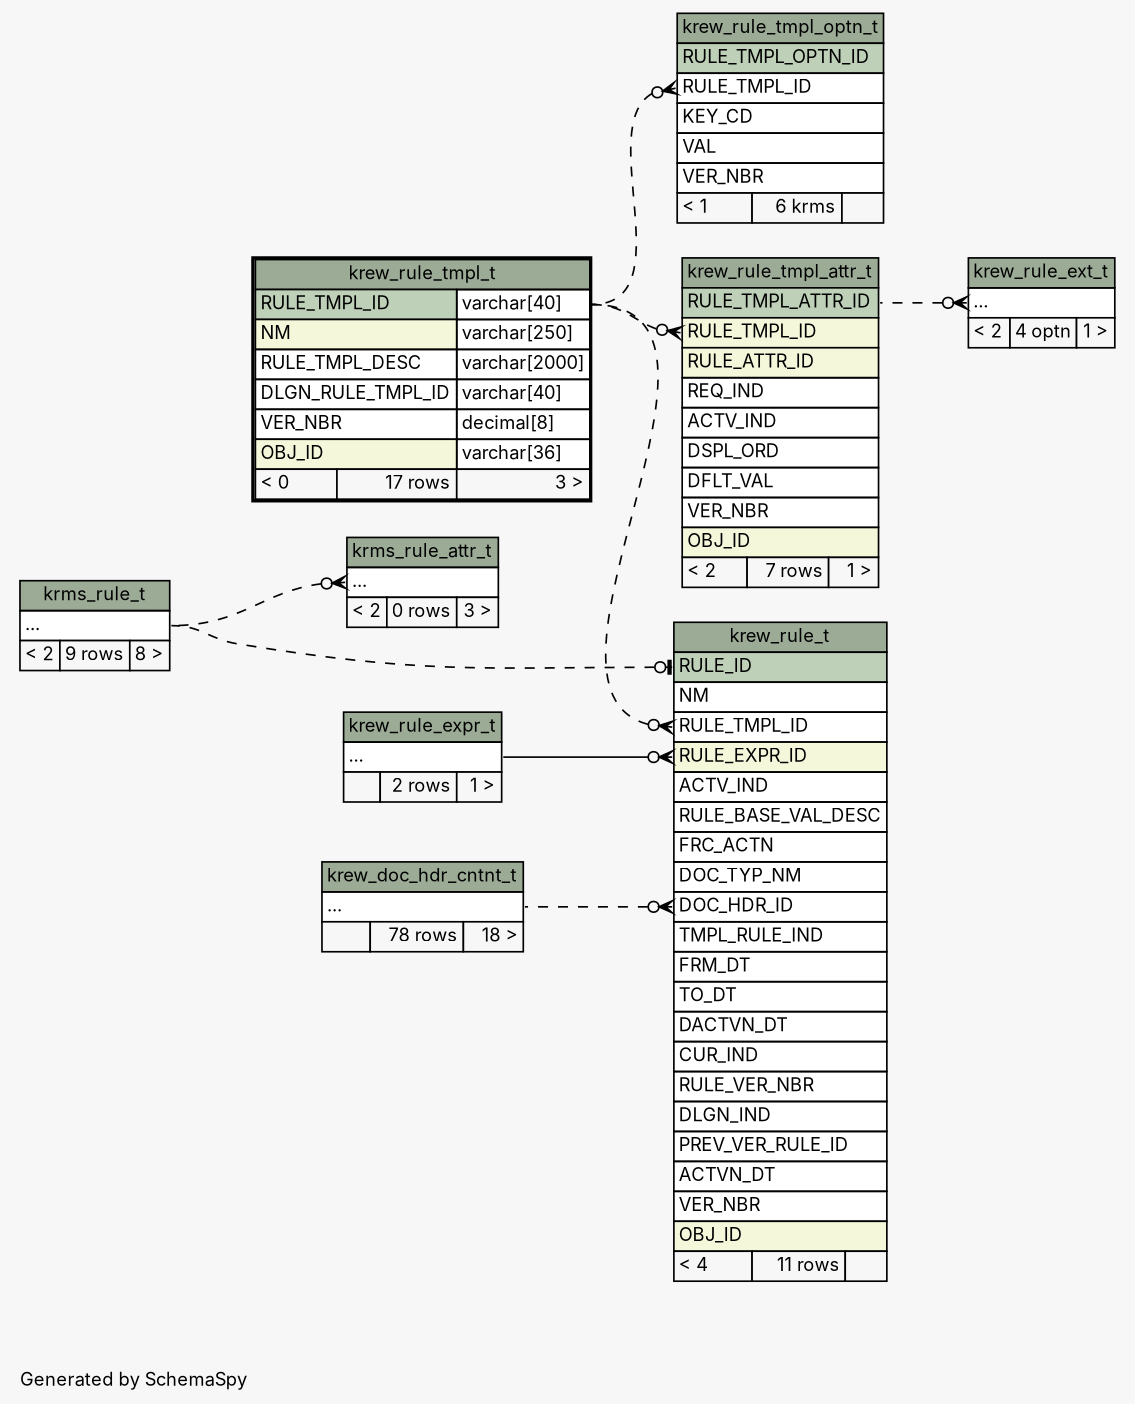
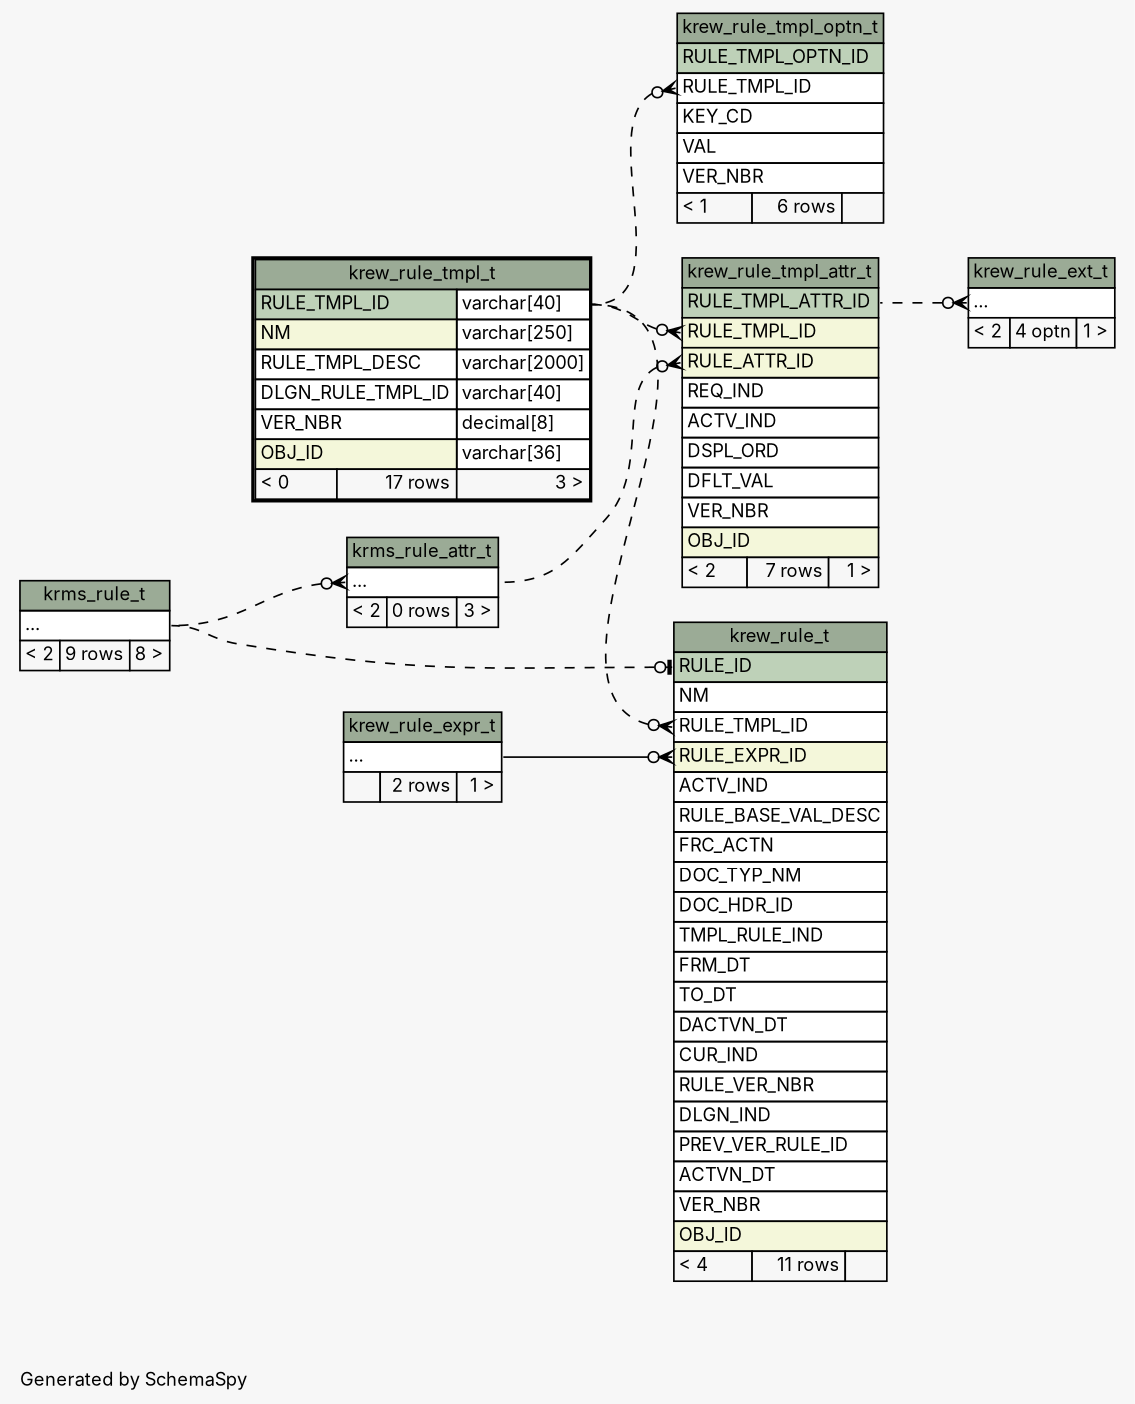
node "krew_rule_tmpl_optn_t": text "6 krms" -> "6 rows"
edge "krms_rule_attr_t" -> "krew_rule_tmpl_attr_t": added
node "krew_doc_hdr_cntnt_t": removed
